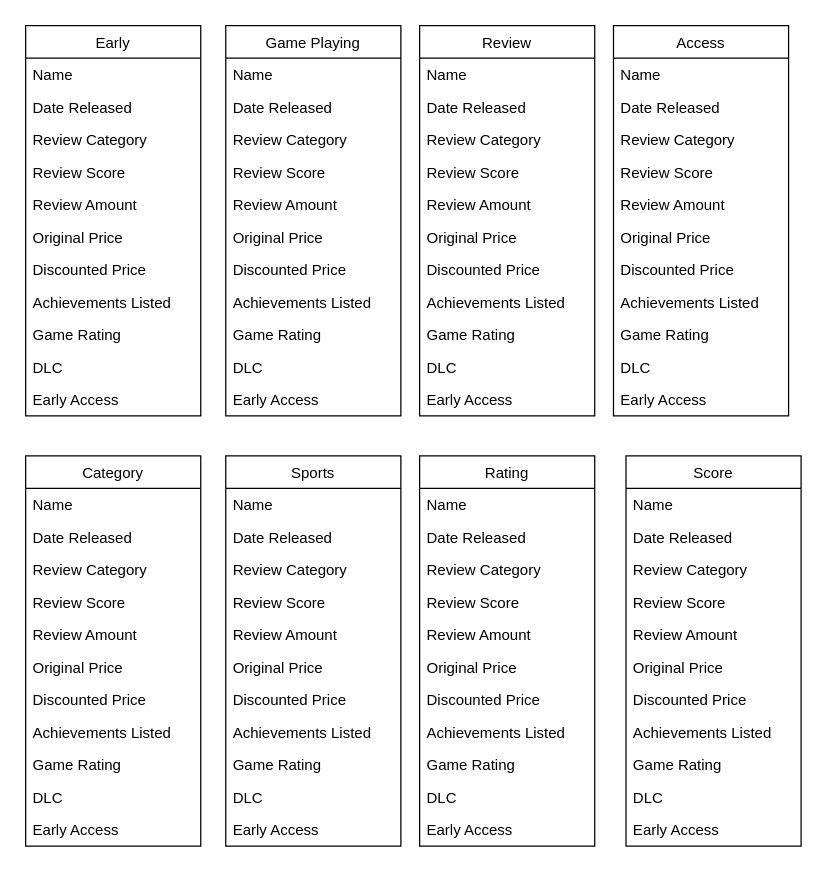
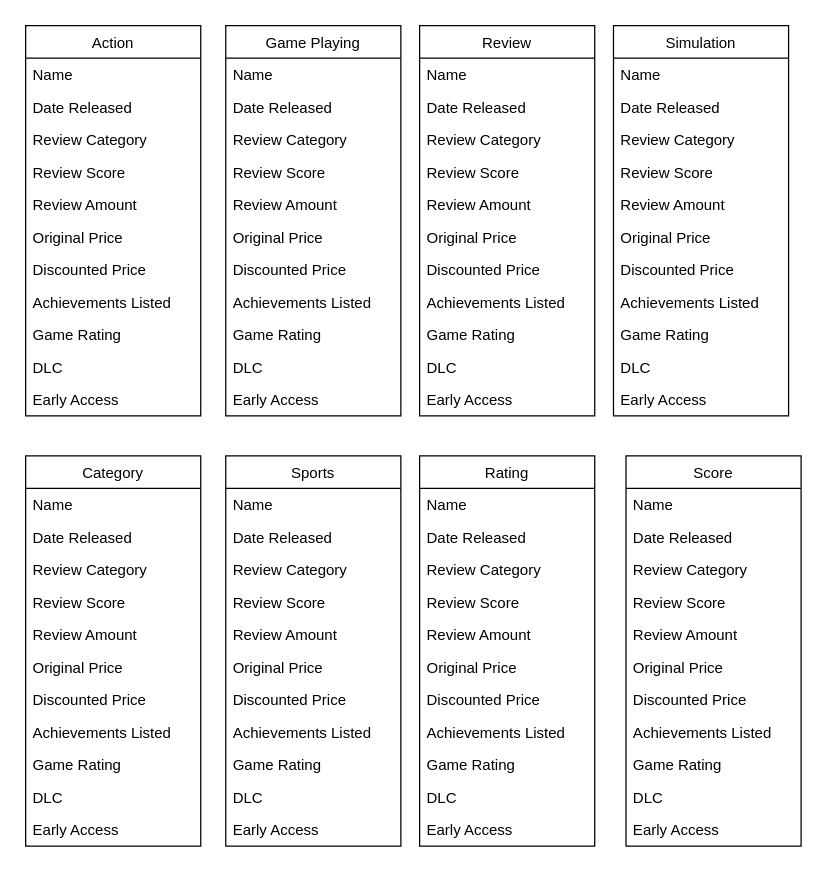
node "Early": label "Early" -> "Action"
node "Access": label "Access" -> "Simulation"
